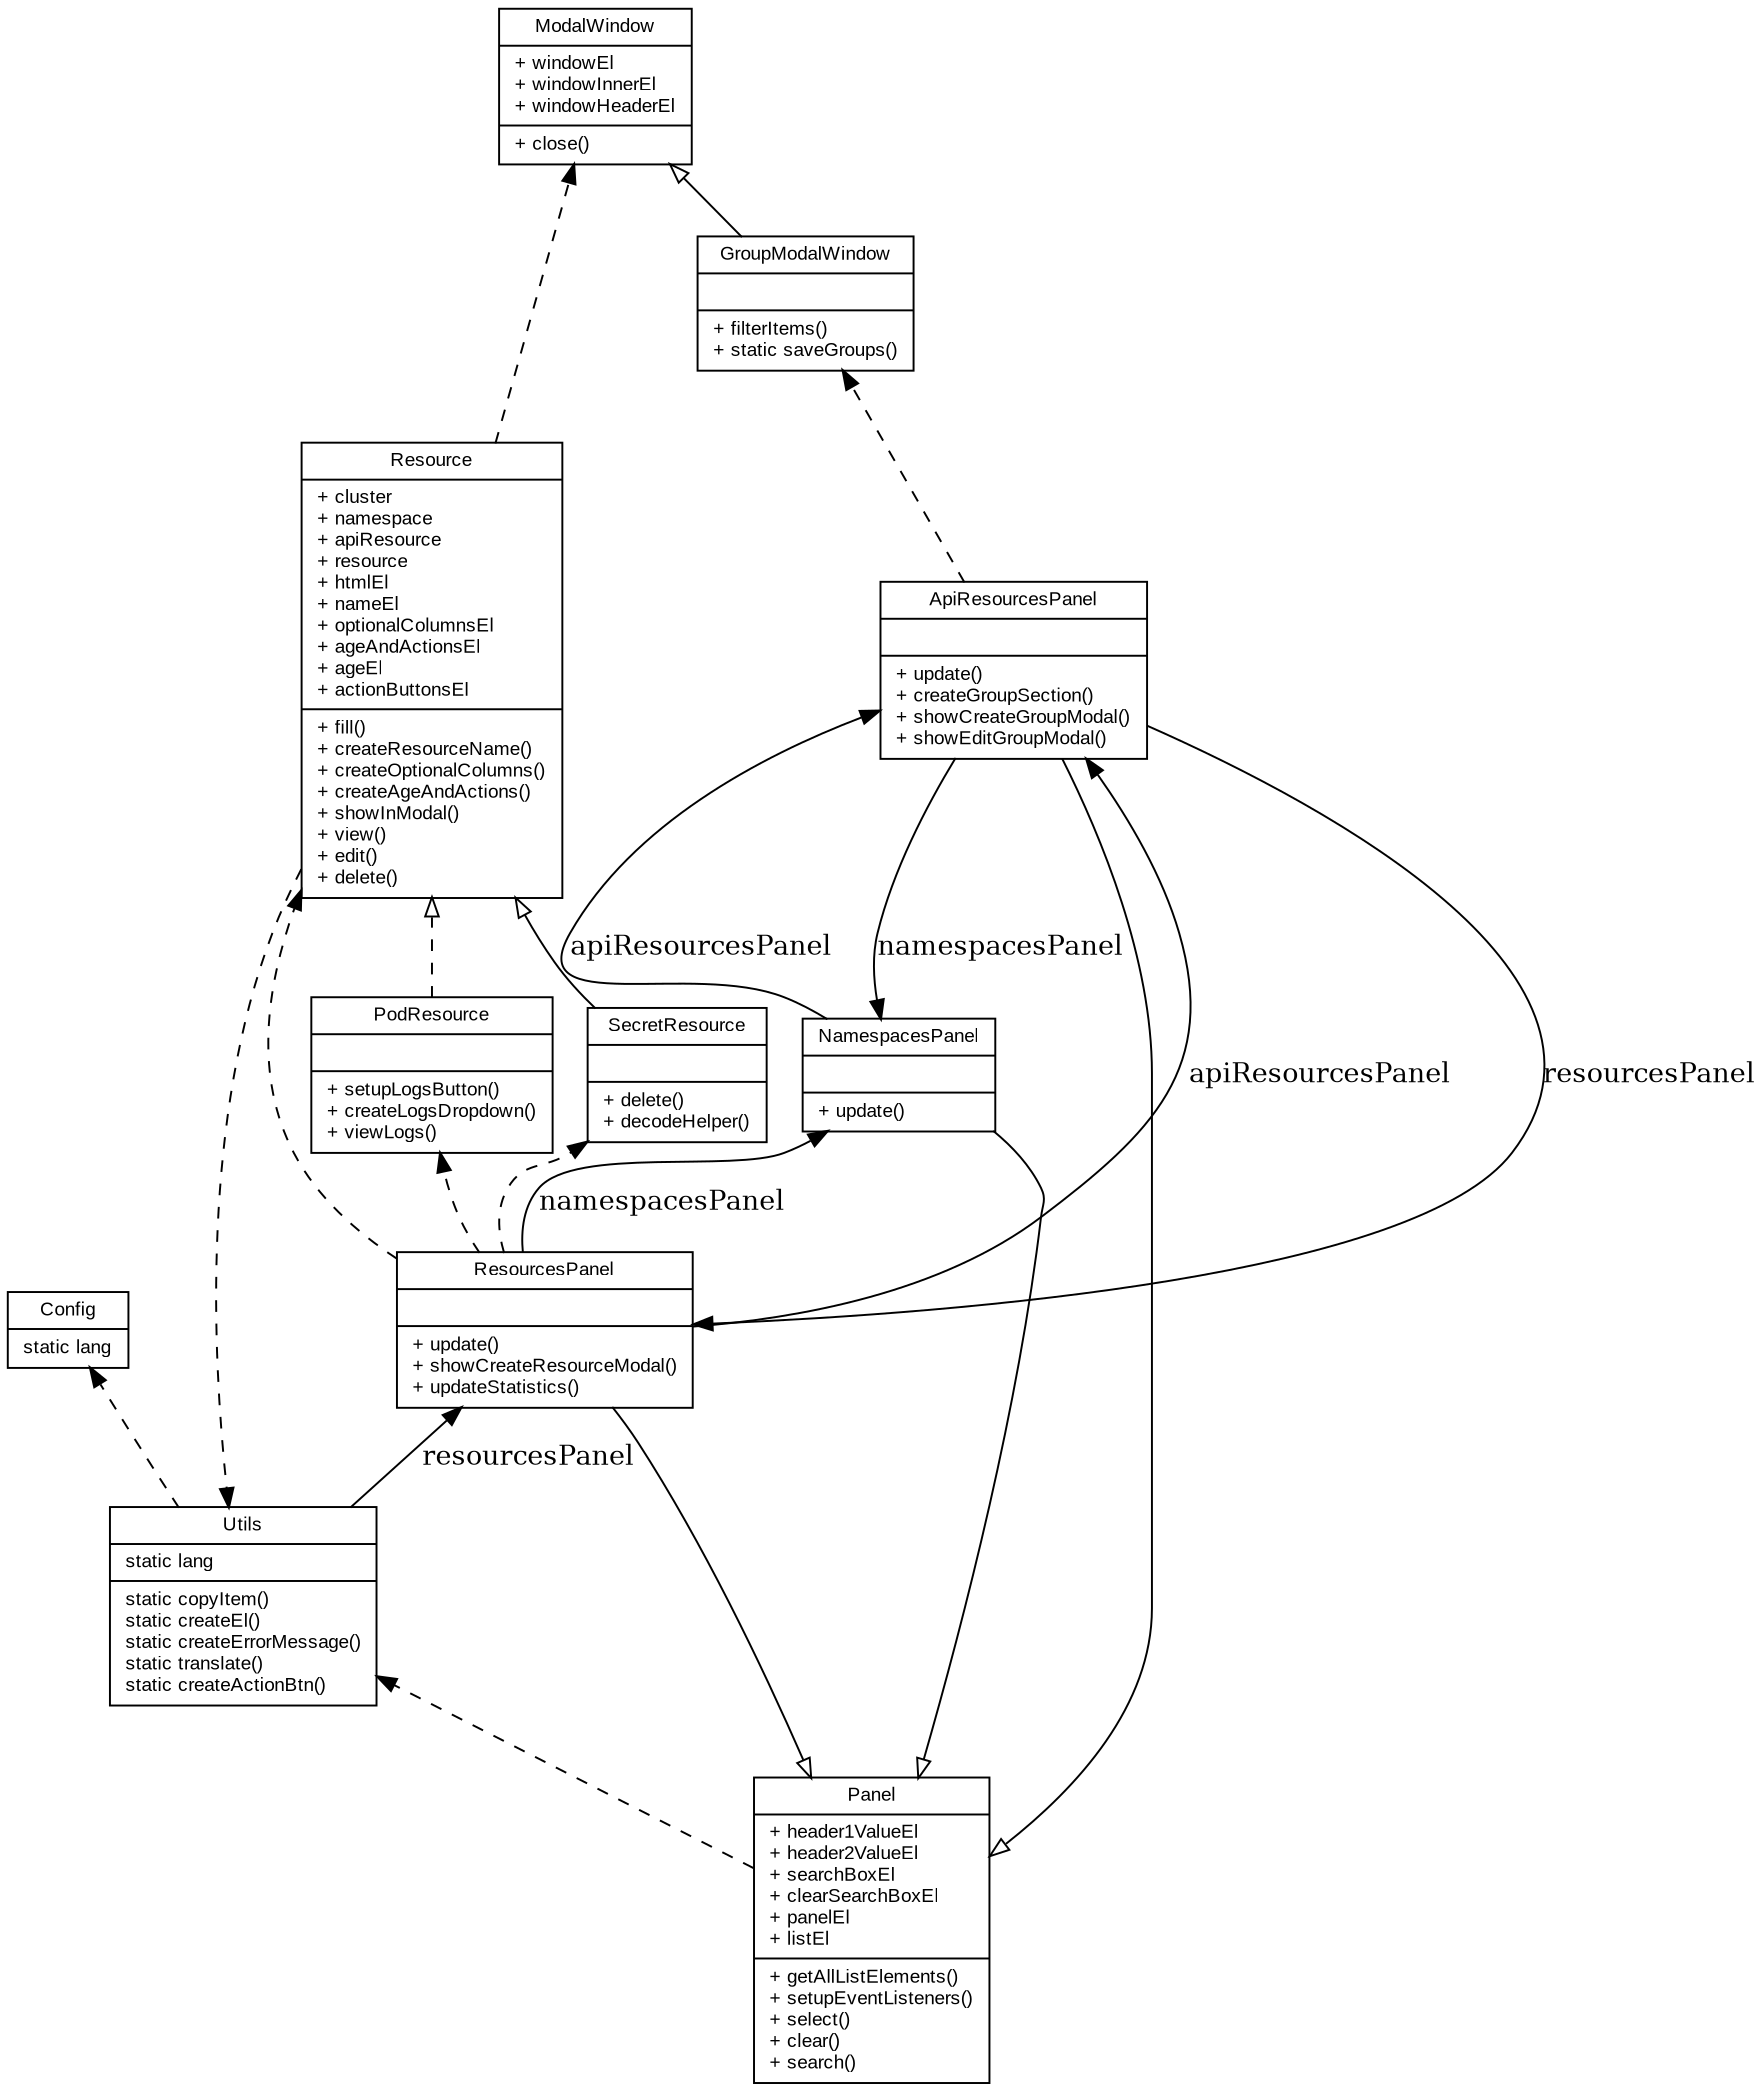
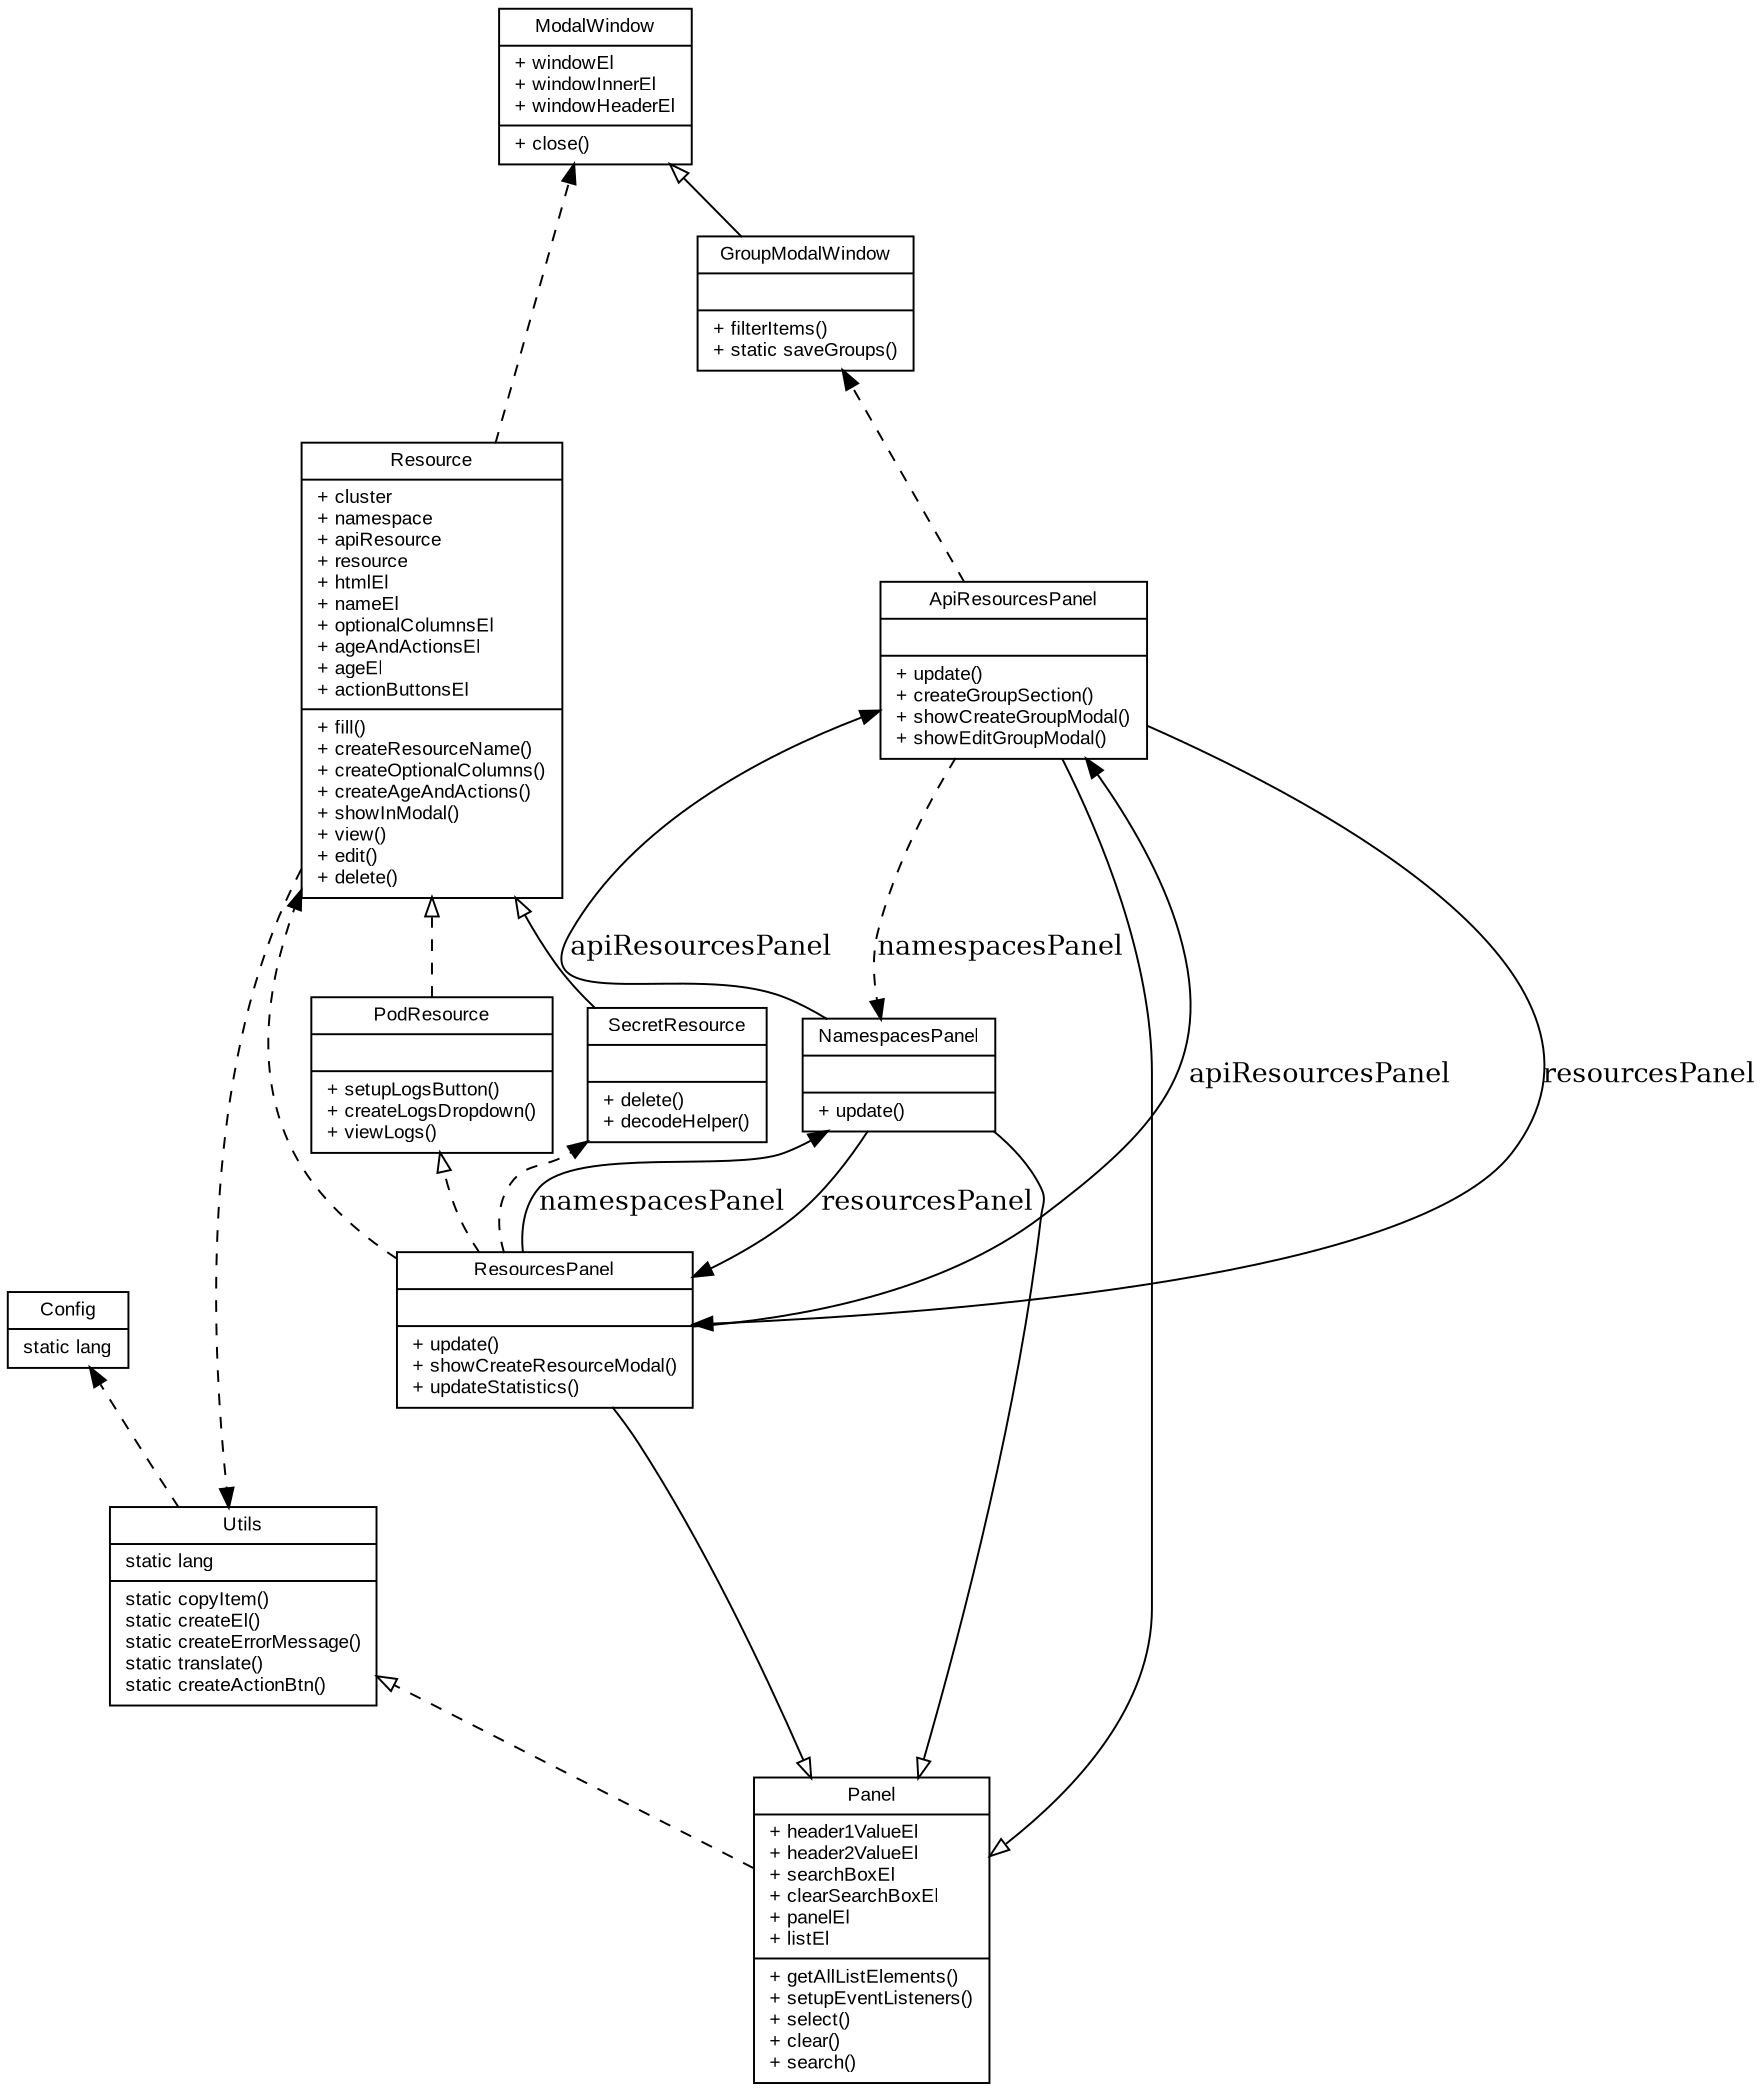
edge "ApiResourcesPanel" -> "NamespacesPanel": style solid -> dashed
edge "ResourcesPanel" -> "PodResource": arrowhead normal -> empty
edge "Utils" -> "ResourcesPanel": now "NamespacesPanel" -> "ResourcesPanel"
edge "Panel" -> "Utils": arrowhead normal -> empty
